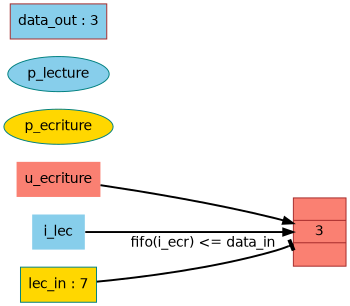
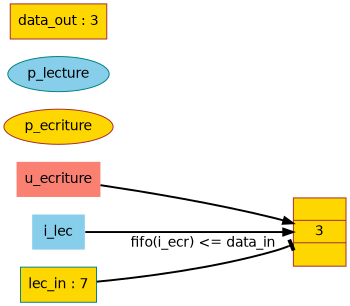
node "data_out : 3": fillcolor skyblue -> gold
node "p_ecriture": color teal -> brown
node "3": fillcolor salmon -> gold
